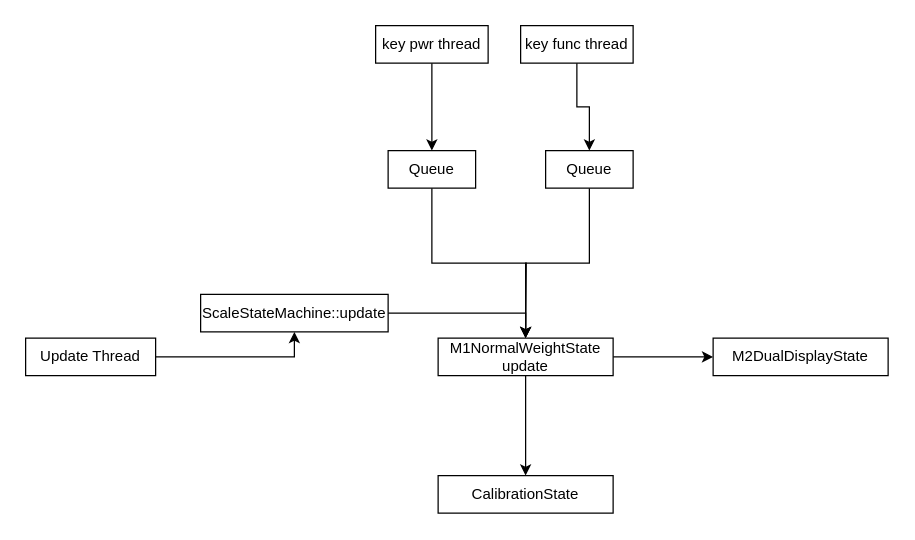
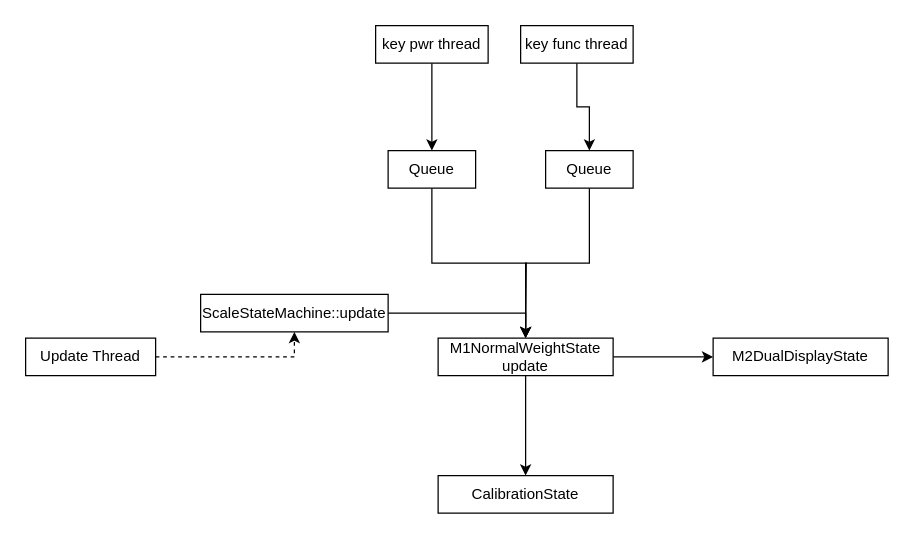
edge "Update Thread" -> "ScaleStateMachine::update": style solid -> dashed
